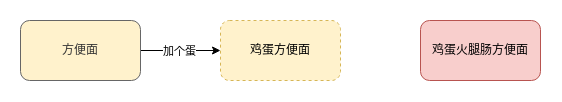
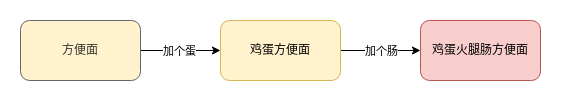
node "鸡蛋方便面": style dashed -> solid
edge "鸡蛋方便面" -> "鸡蛋火腿肠方便面": added, label "加个肠"
